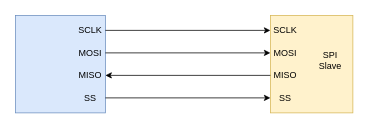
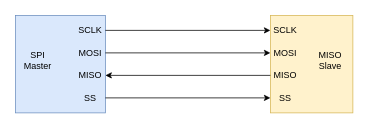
node "SPI Master": added
node "SPI Slave": label "SPI Slave" -> "MISO Slave"
